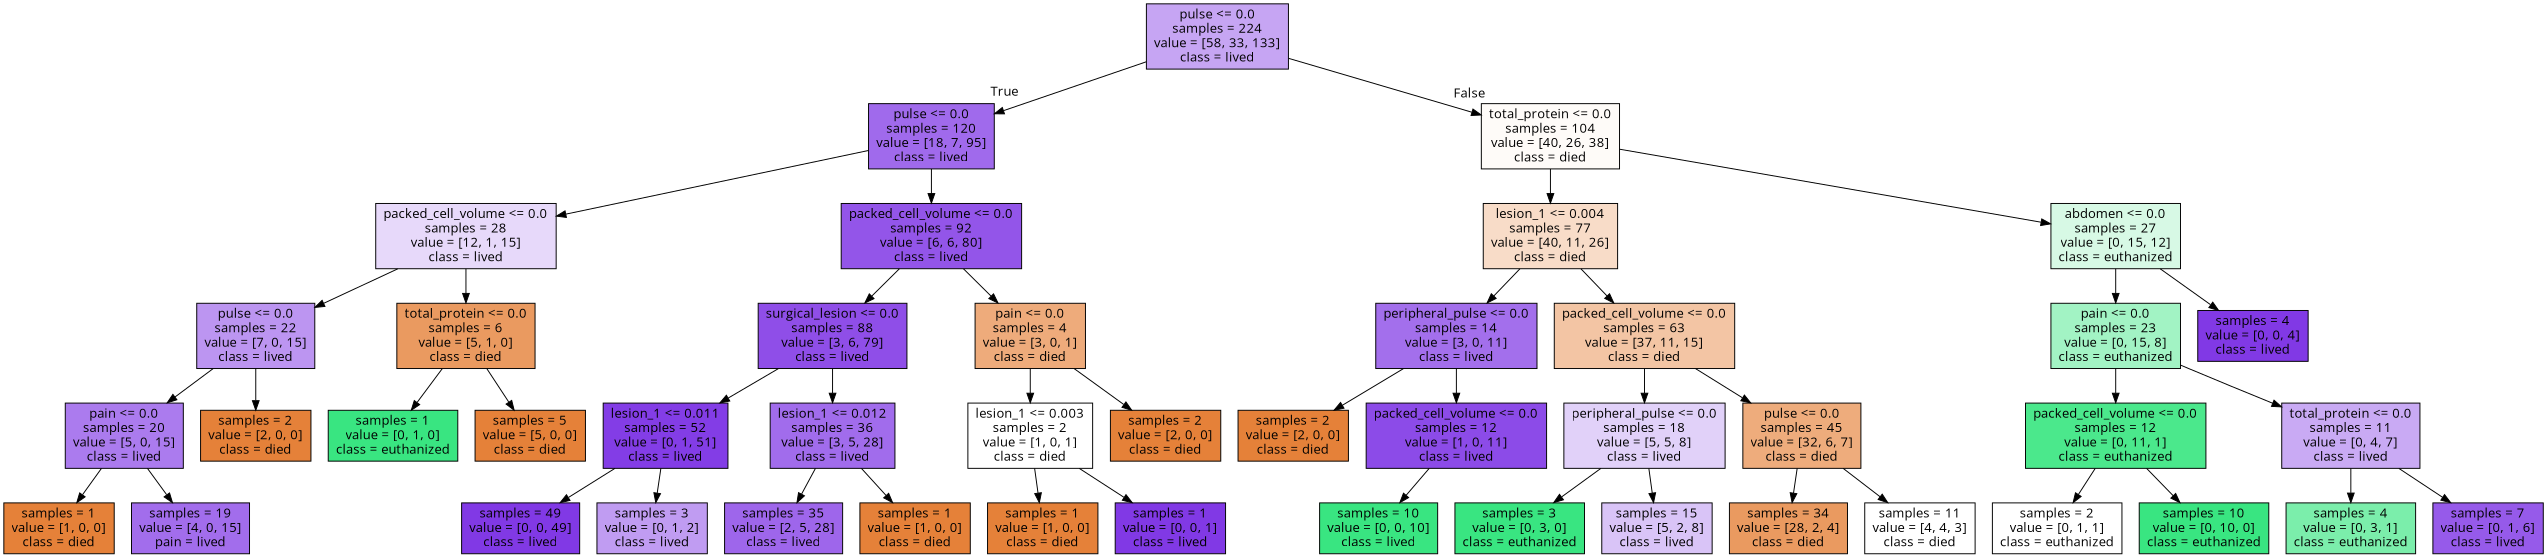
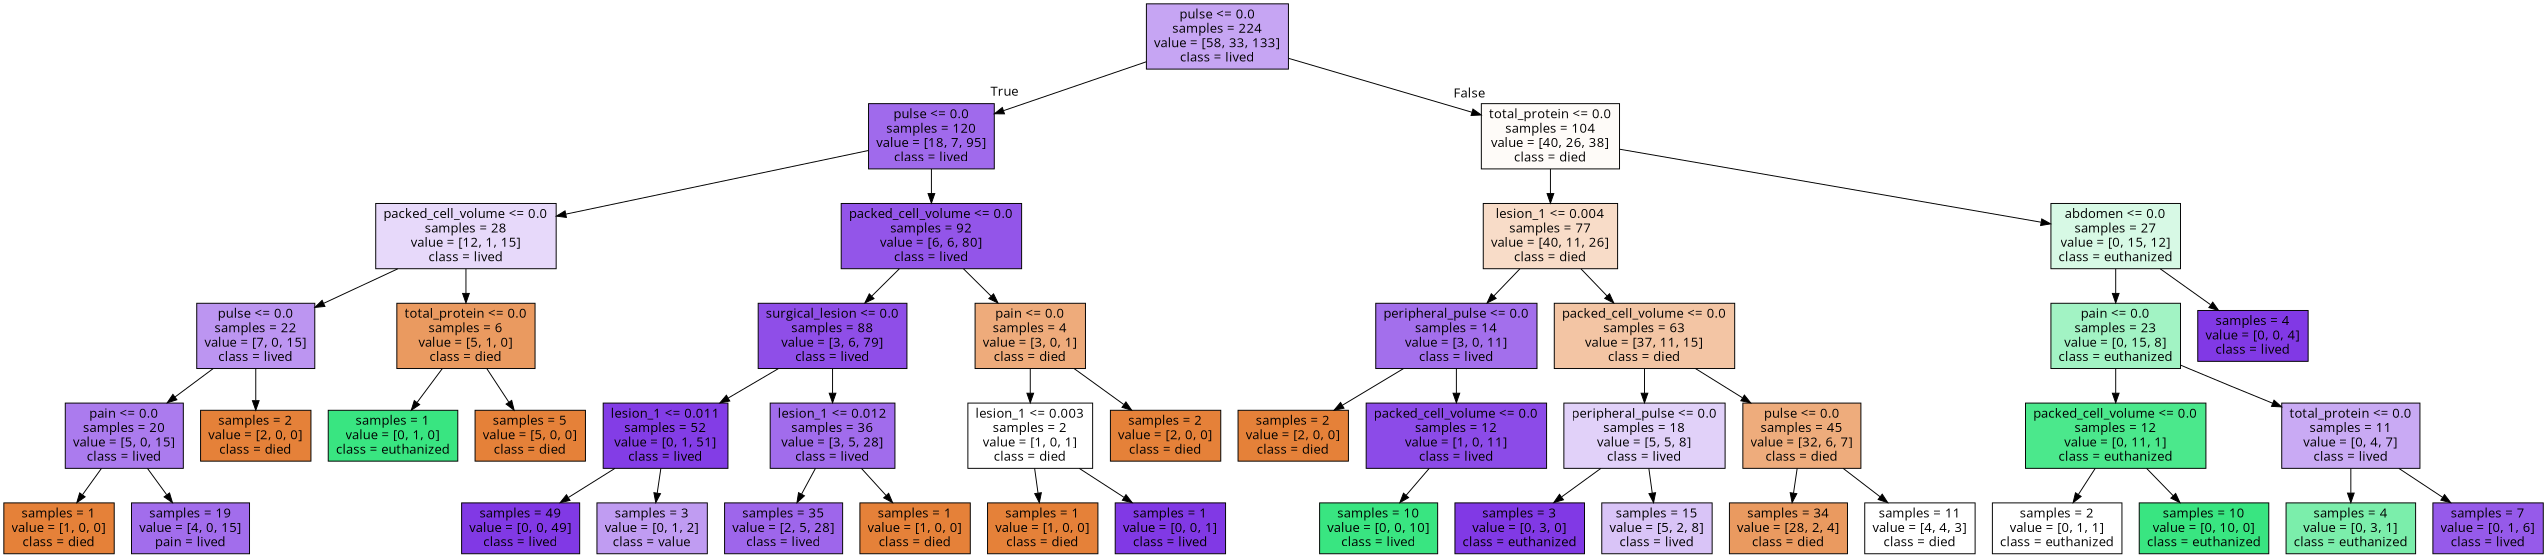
node "samples = 3 value = [0, 1, 2] class = lived": label "samples = 3 value = [0, 1, 2] class = lived" -> "samples = 3 value = [0, 1, 2] class = value"
node "samples = 3 value = [0, 3, 0] class = euthanized": fillcolor #39e581ff -> #8139e5ff
